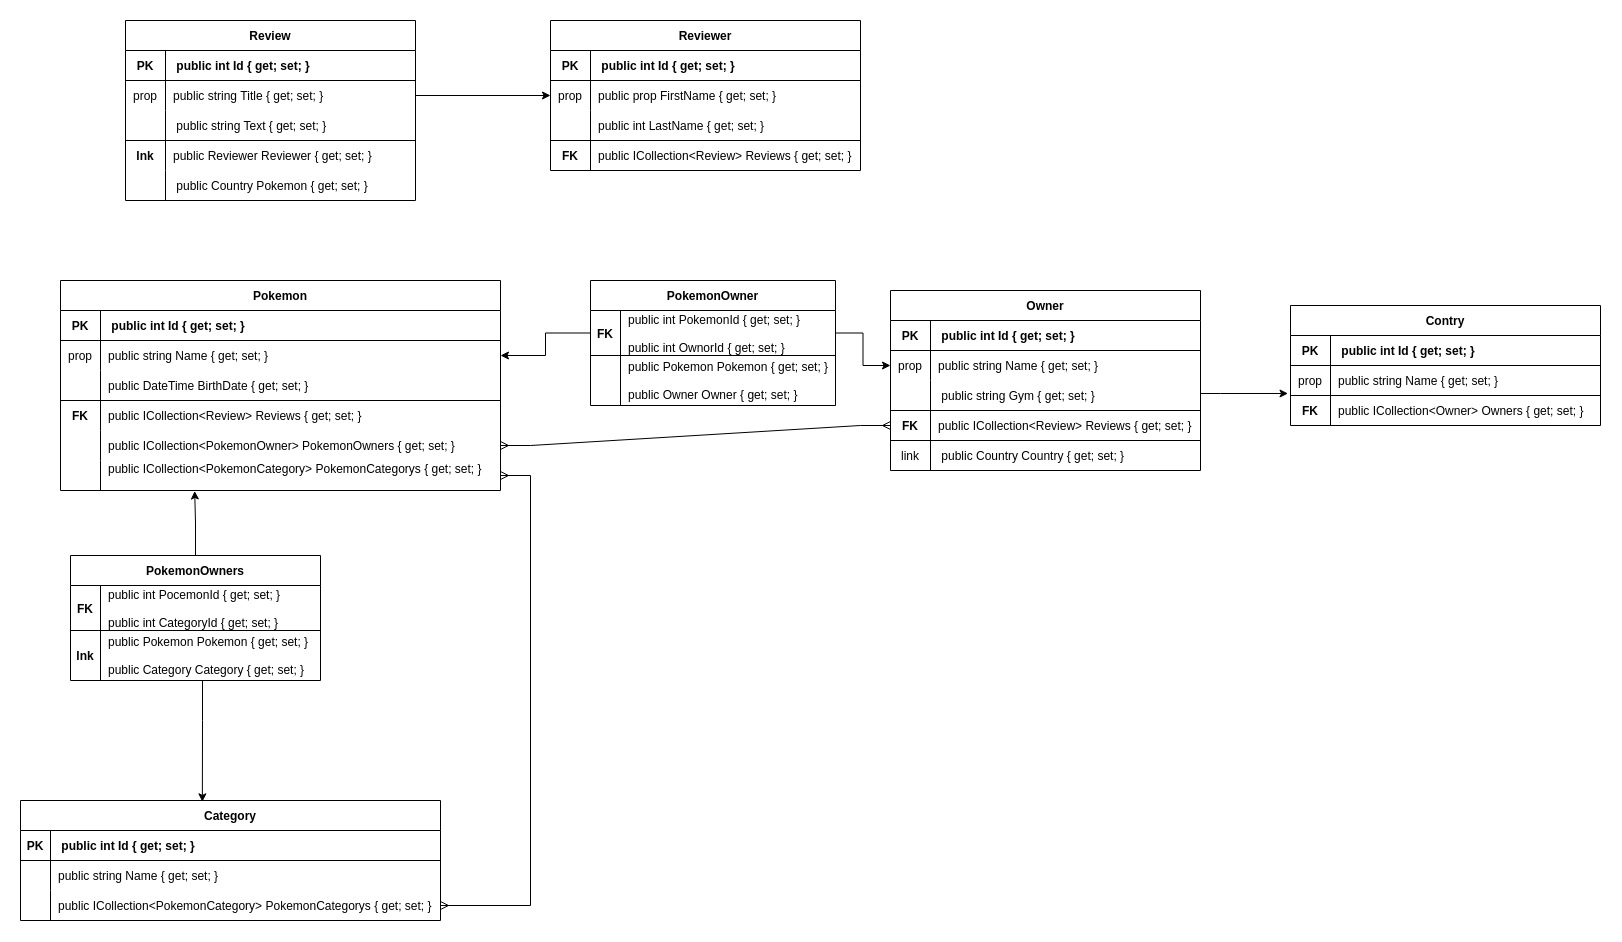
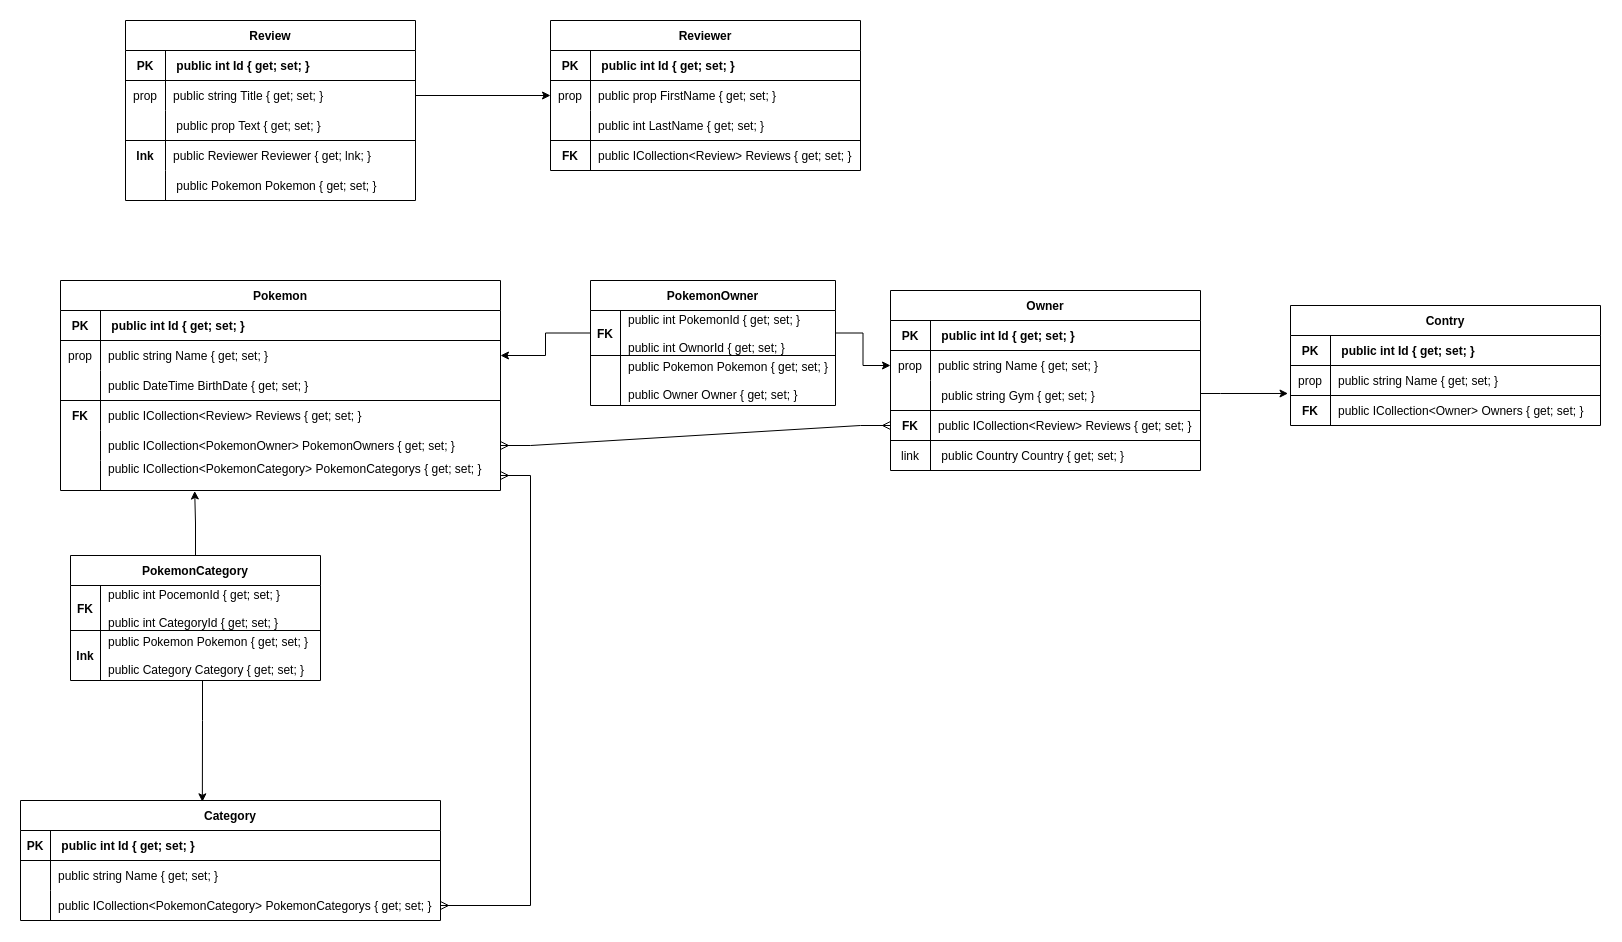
node "public string Text { get; set; }": label "public string Text { get; set; }" -> "public prop Text { get; set; }"
node "public Reviewer Reviewer { get; set; }": label "public Reviewer Reviewer { get; set; }" -> "public Reviewer Reviewer { get; lnk; }"
node "public Country Pokemon { get; set; }": label "public Country Pokemon { get; set; }" -> "public Pokemon Pokemon { get; set; }"
node "PokemonOwners": label "PokemonOwners" -> "PokemonCategory"
